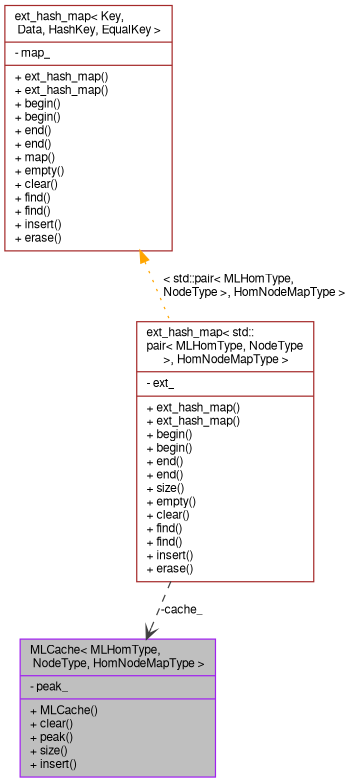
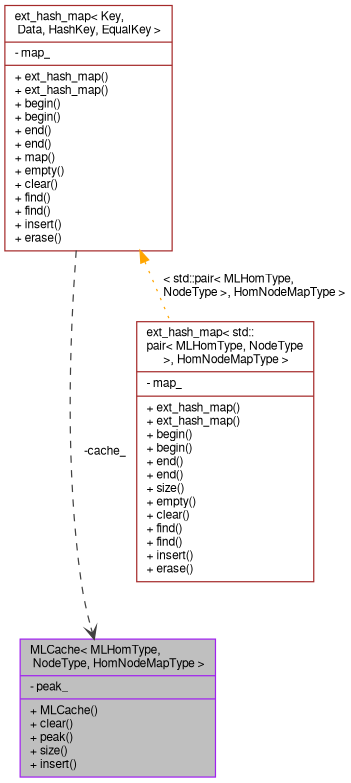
node "ext_hash_map< std::": text "- ext_" -> "- map_"
edge "ext_hash_map< std::" -> "MLCache< MLHomType,": now "ext_hash_map< Key," -> "MLCache< MLHomType,"
